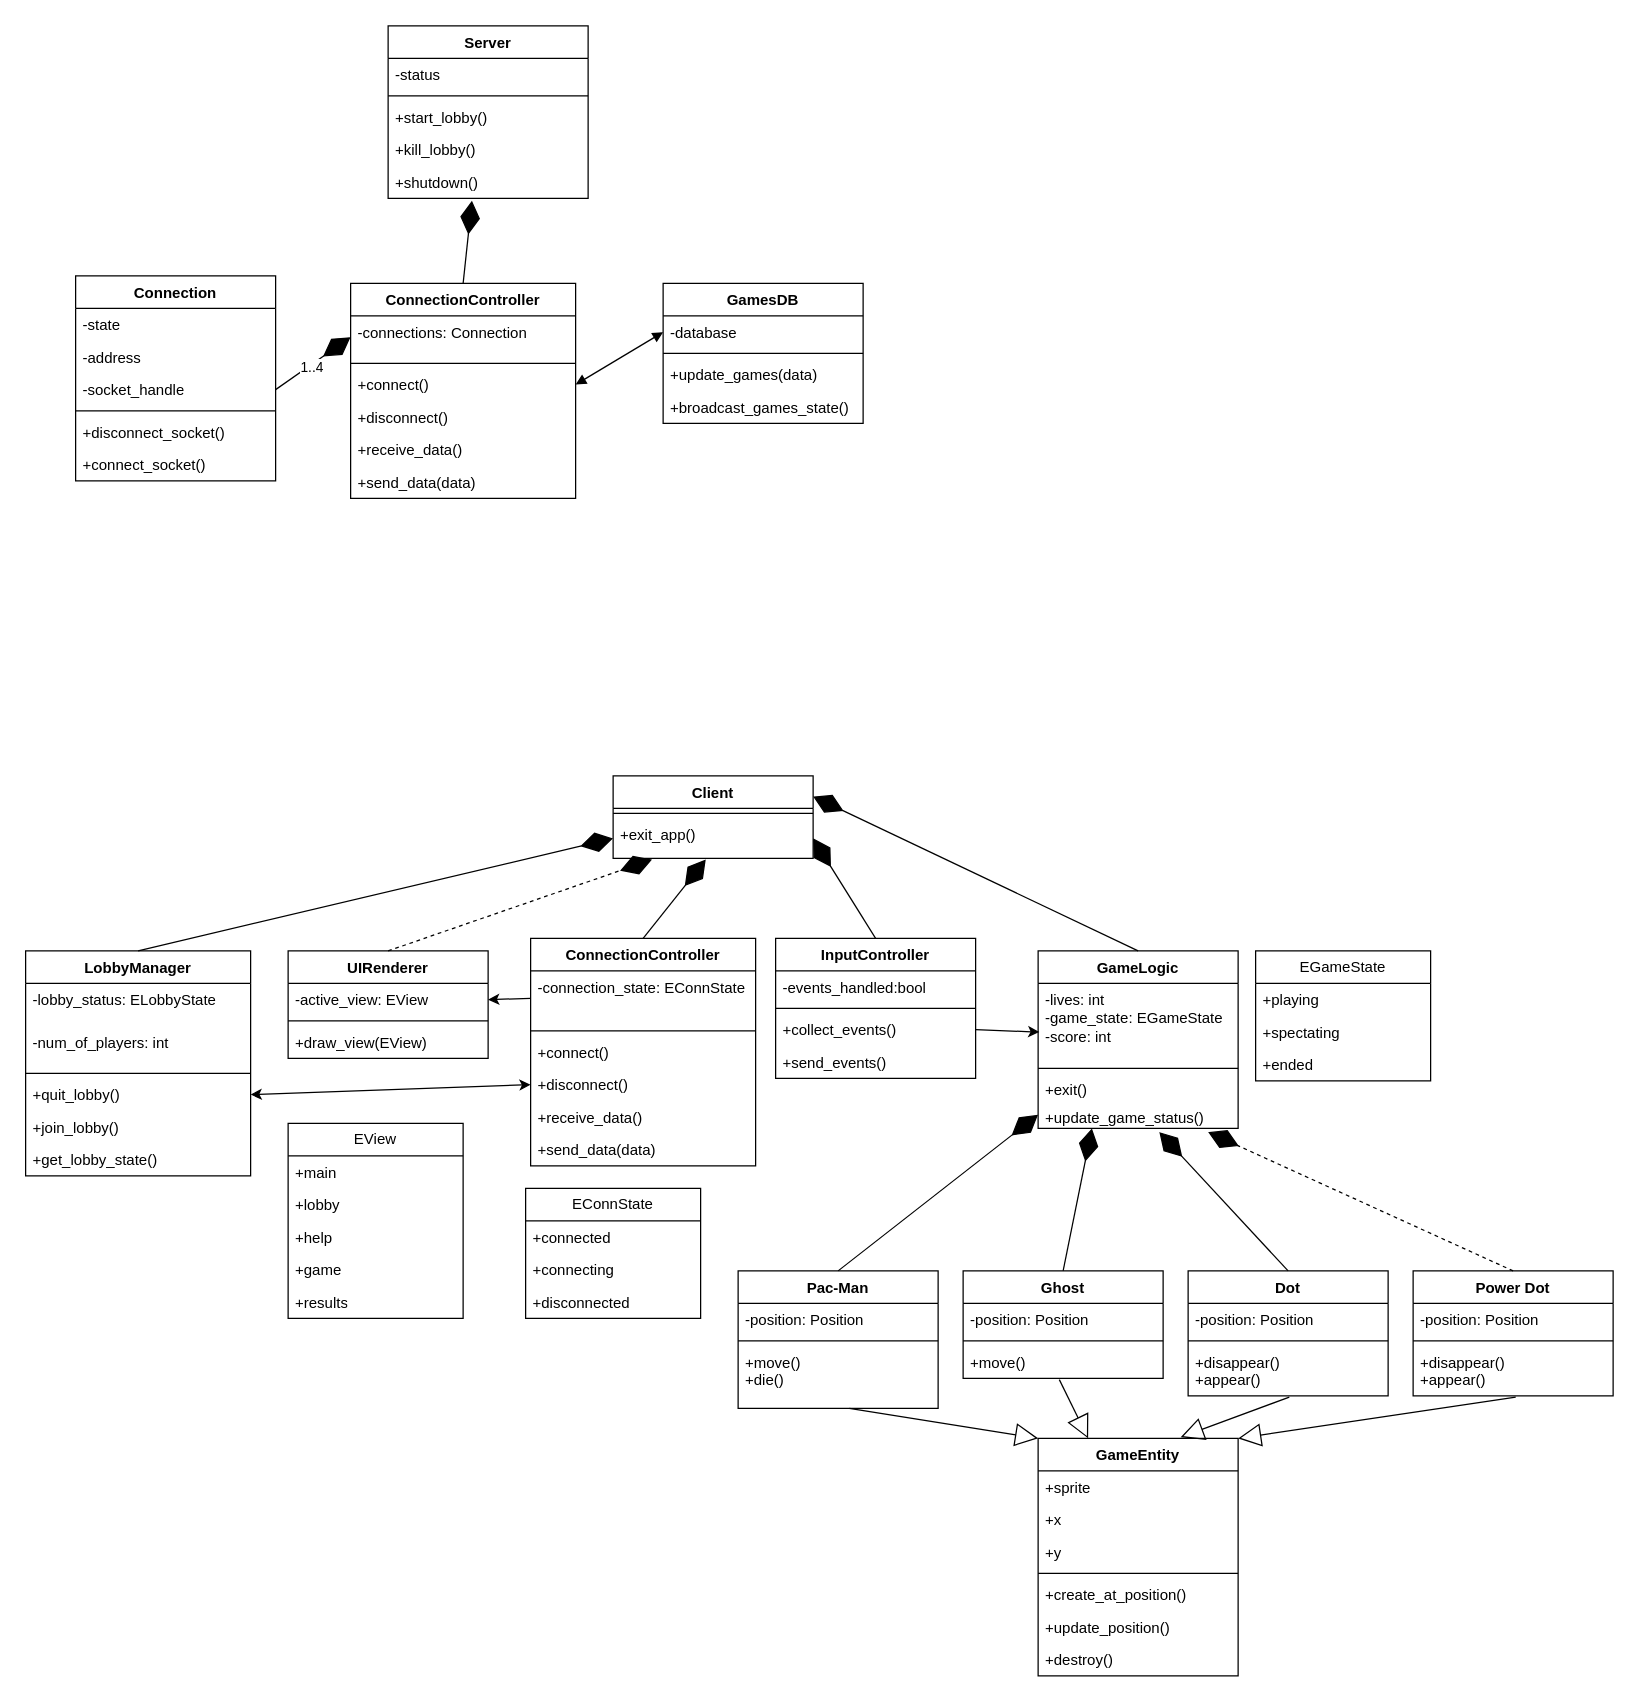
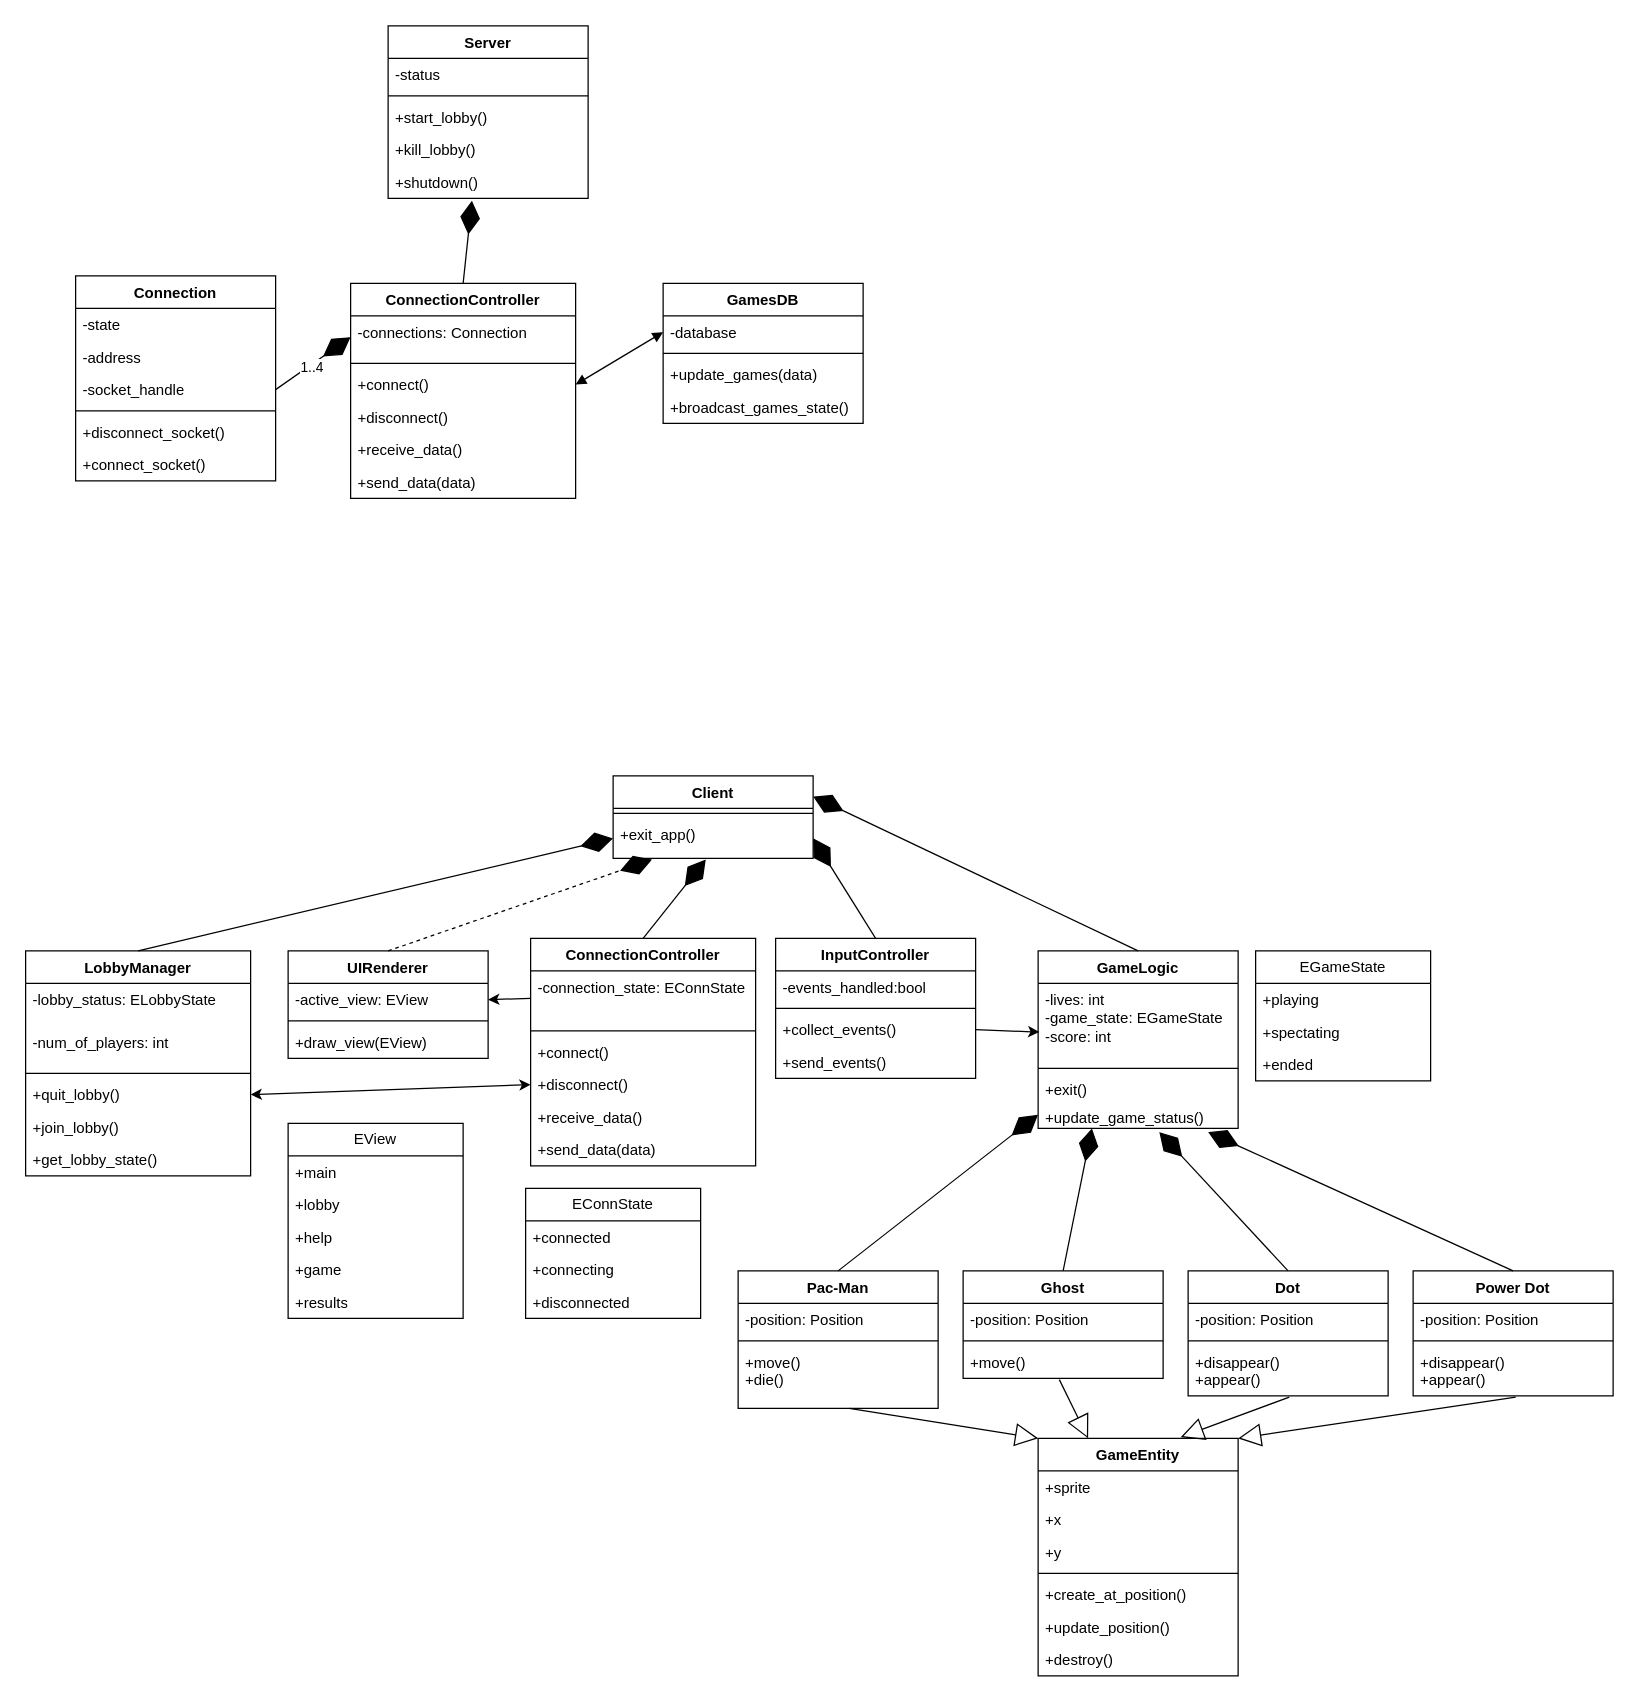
edge "Power Dot" -> "+update_game_status()": style dashed -> solid
